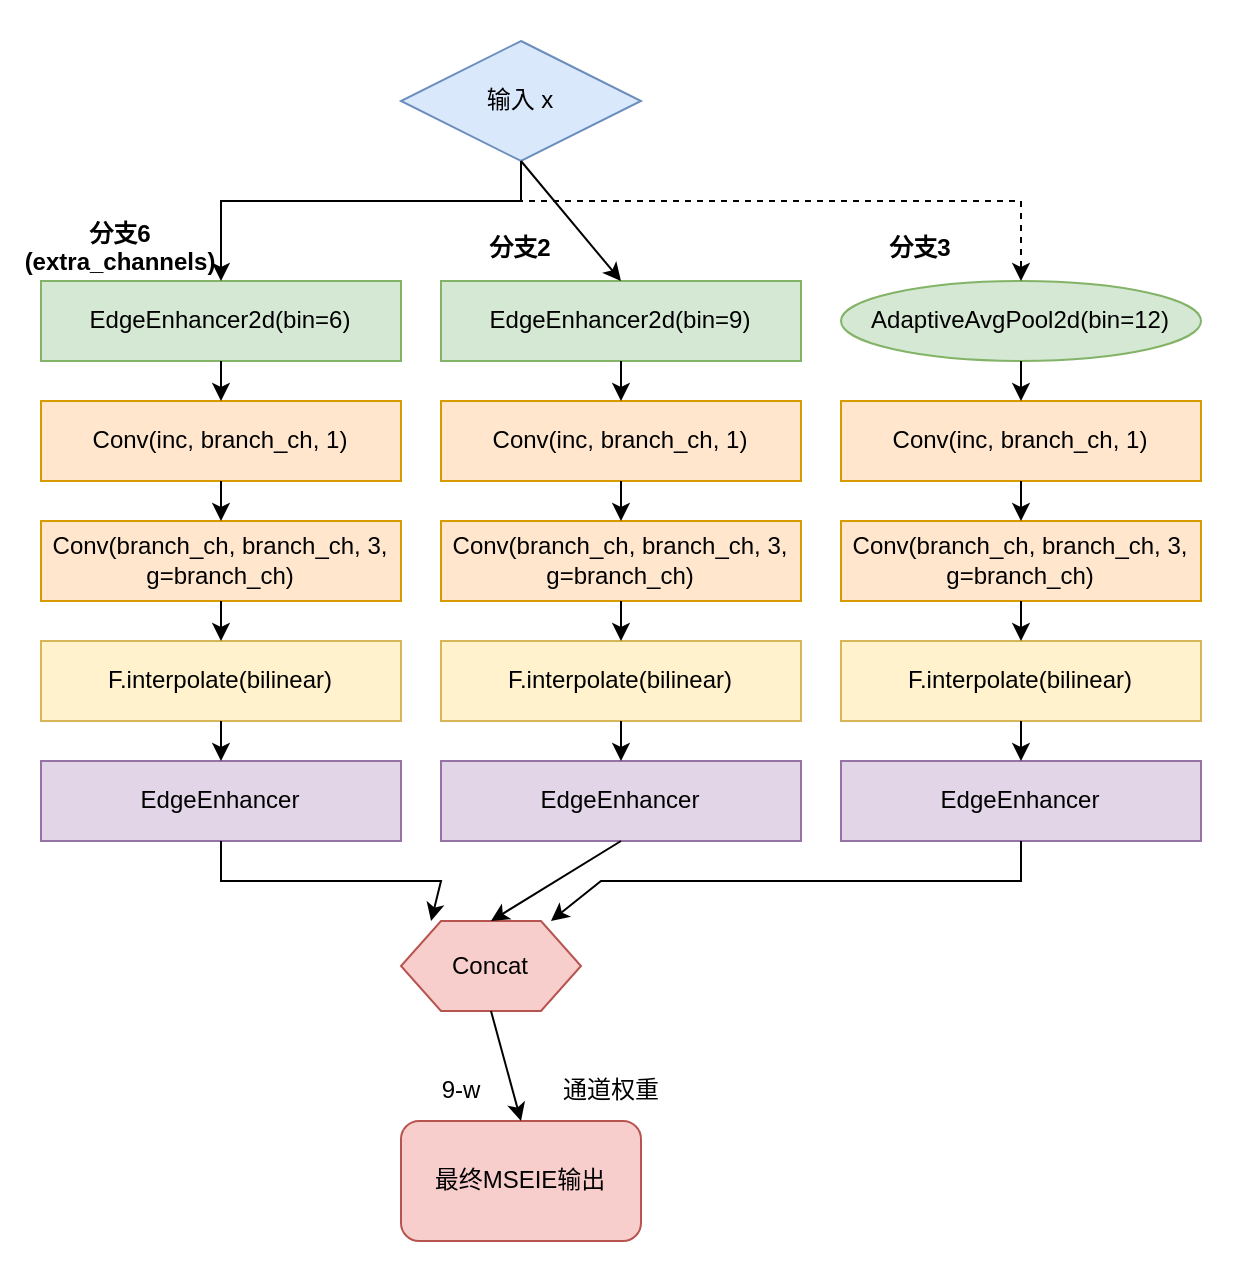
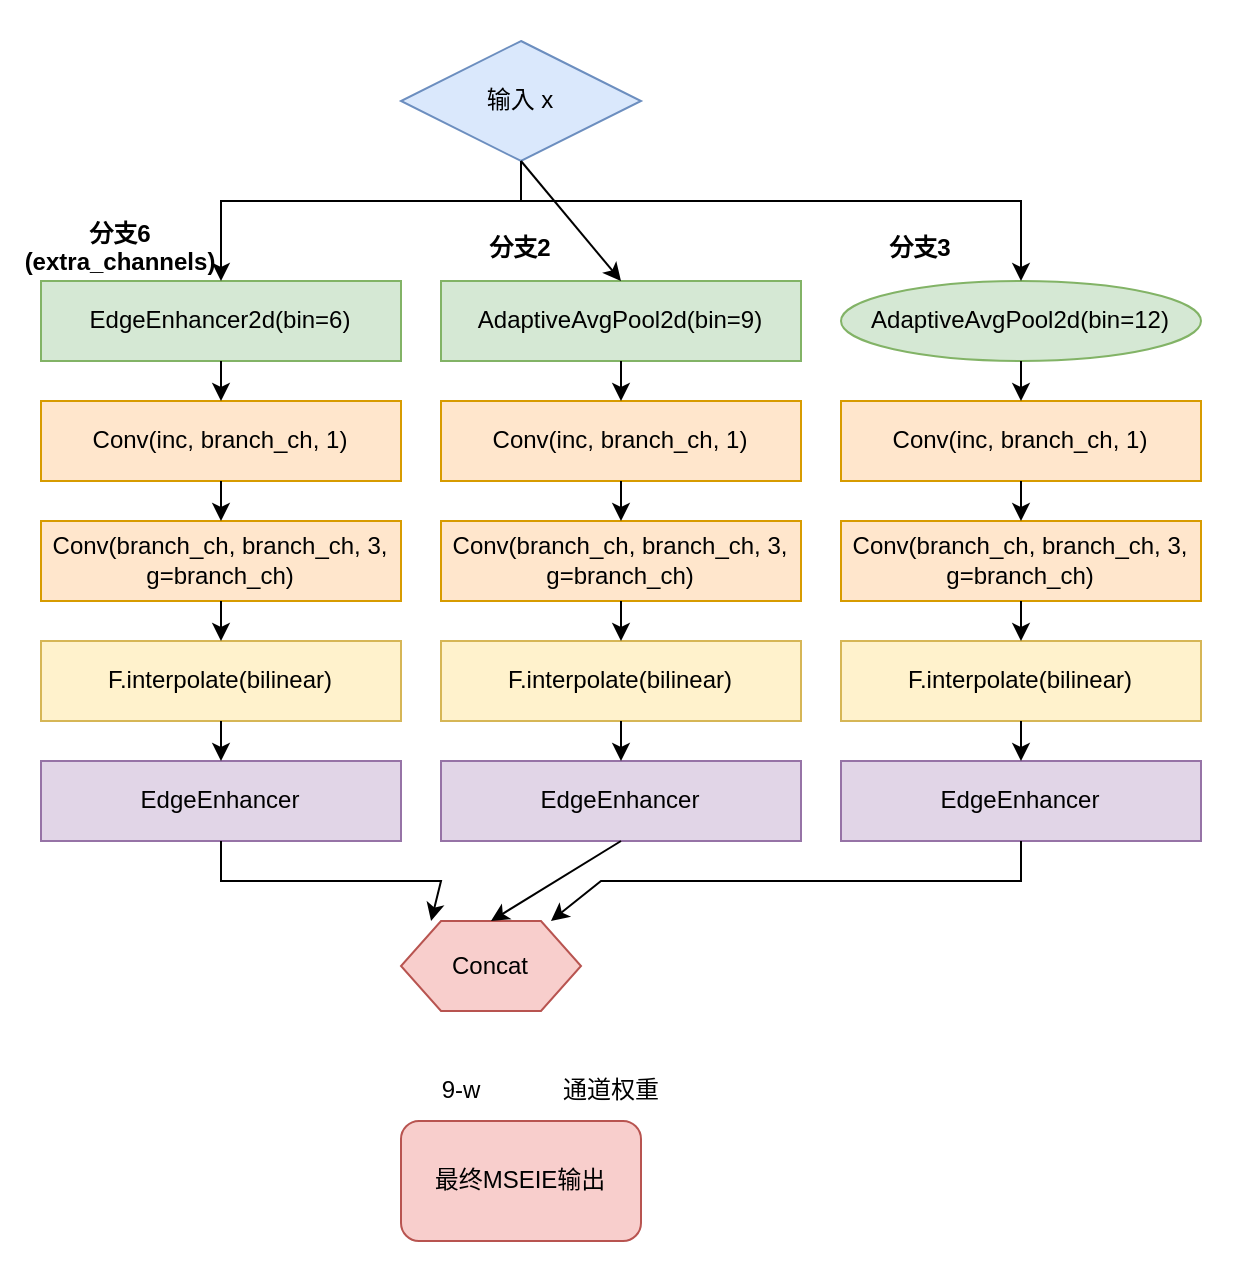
edge "输入 x" -> "AdaptiveAvgPool2d(bin=12)": style dashed -> solid
node "EdgeEnhancer2d(bin=9)": label "EdgeEnhancer2d(bin=9)" -> "AdaptiveAvgPool2d(bin=9)"
edge "Concat" -> "最终MSEIE输出": removed
